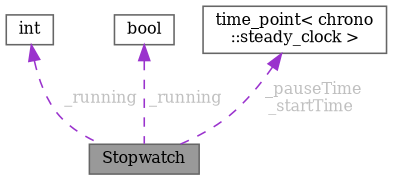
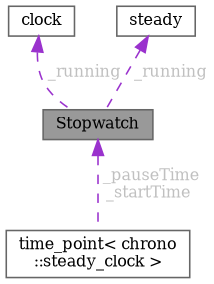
node "int": label "int" -> "clock"
node "bool": label "bool" -> "steady"
edge "Stopwatch" -> "time_point< chrono ::steady_clock >": reversed
